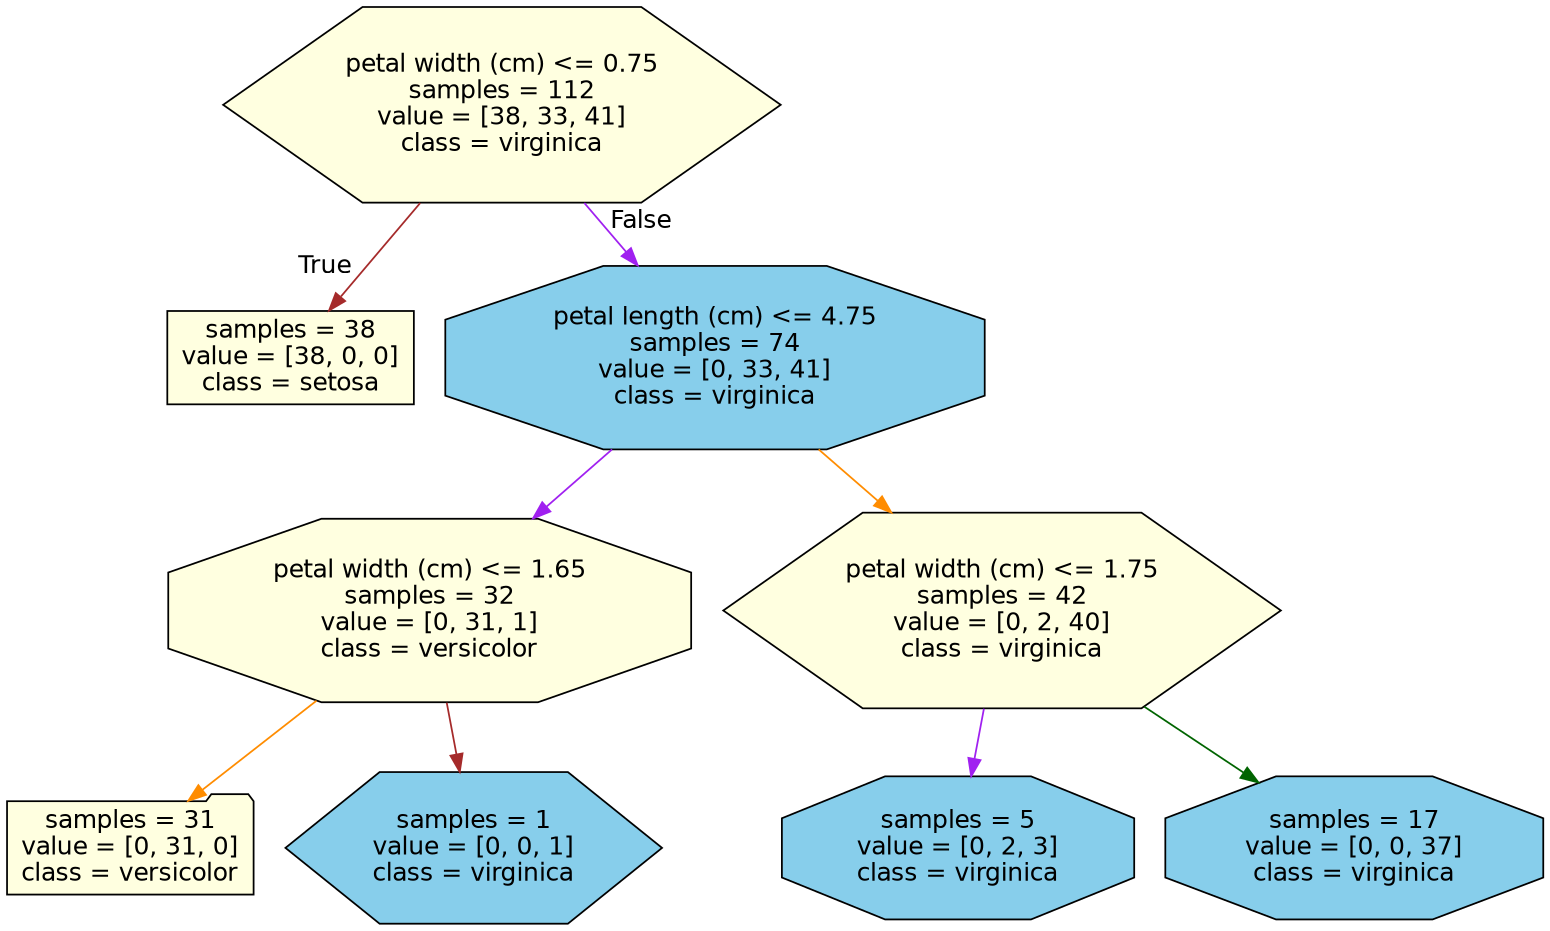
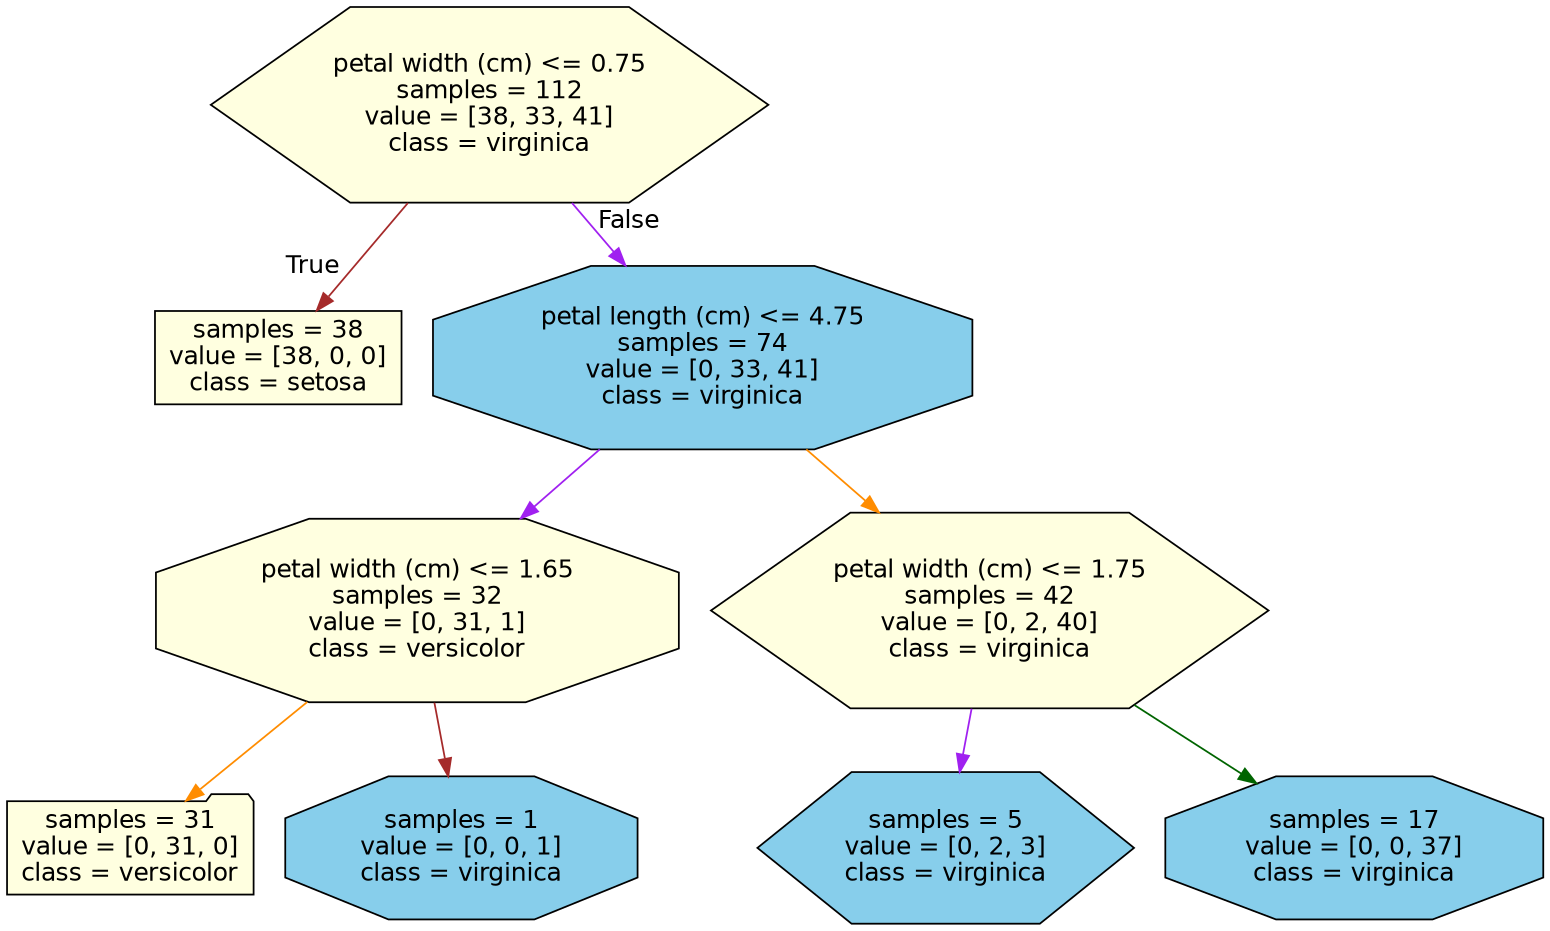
node "samples = 1 value = [0, 0, 1] class = virginica": shape hexagon -> octagon
node "samples = 5 value = [0, 2, 3] class = virginica": shape octagon -> hexagon
